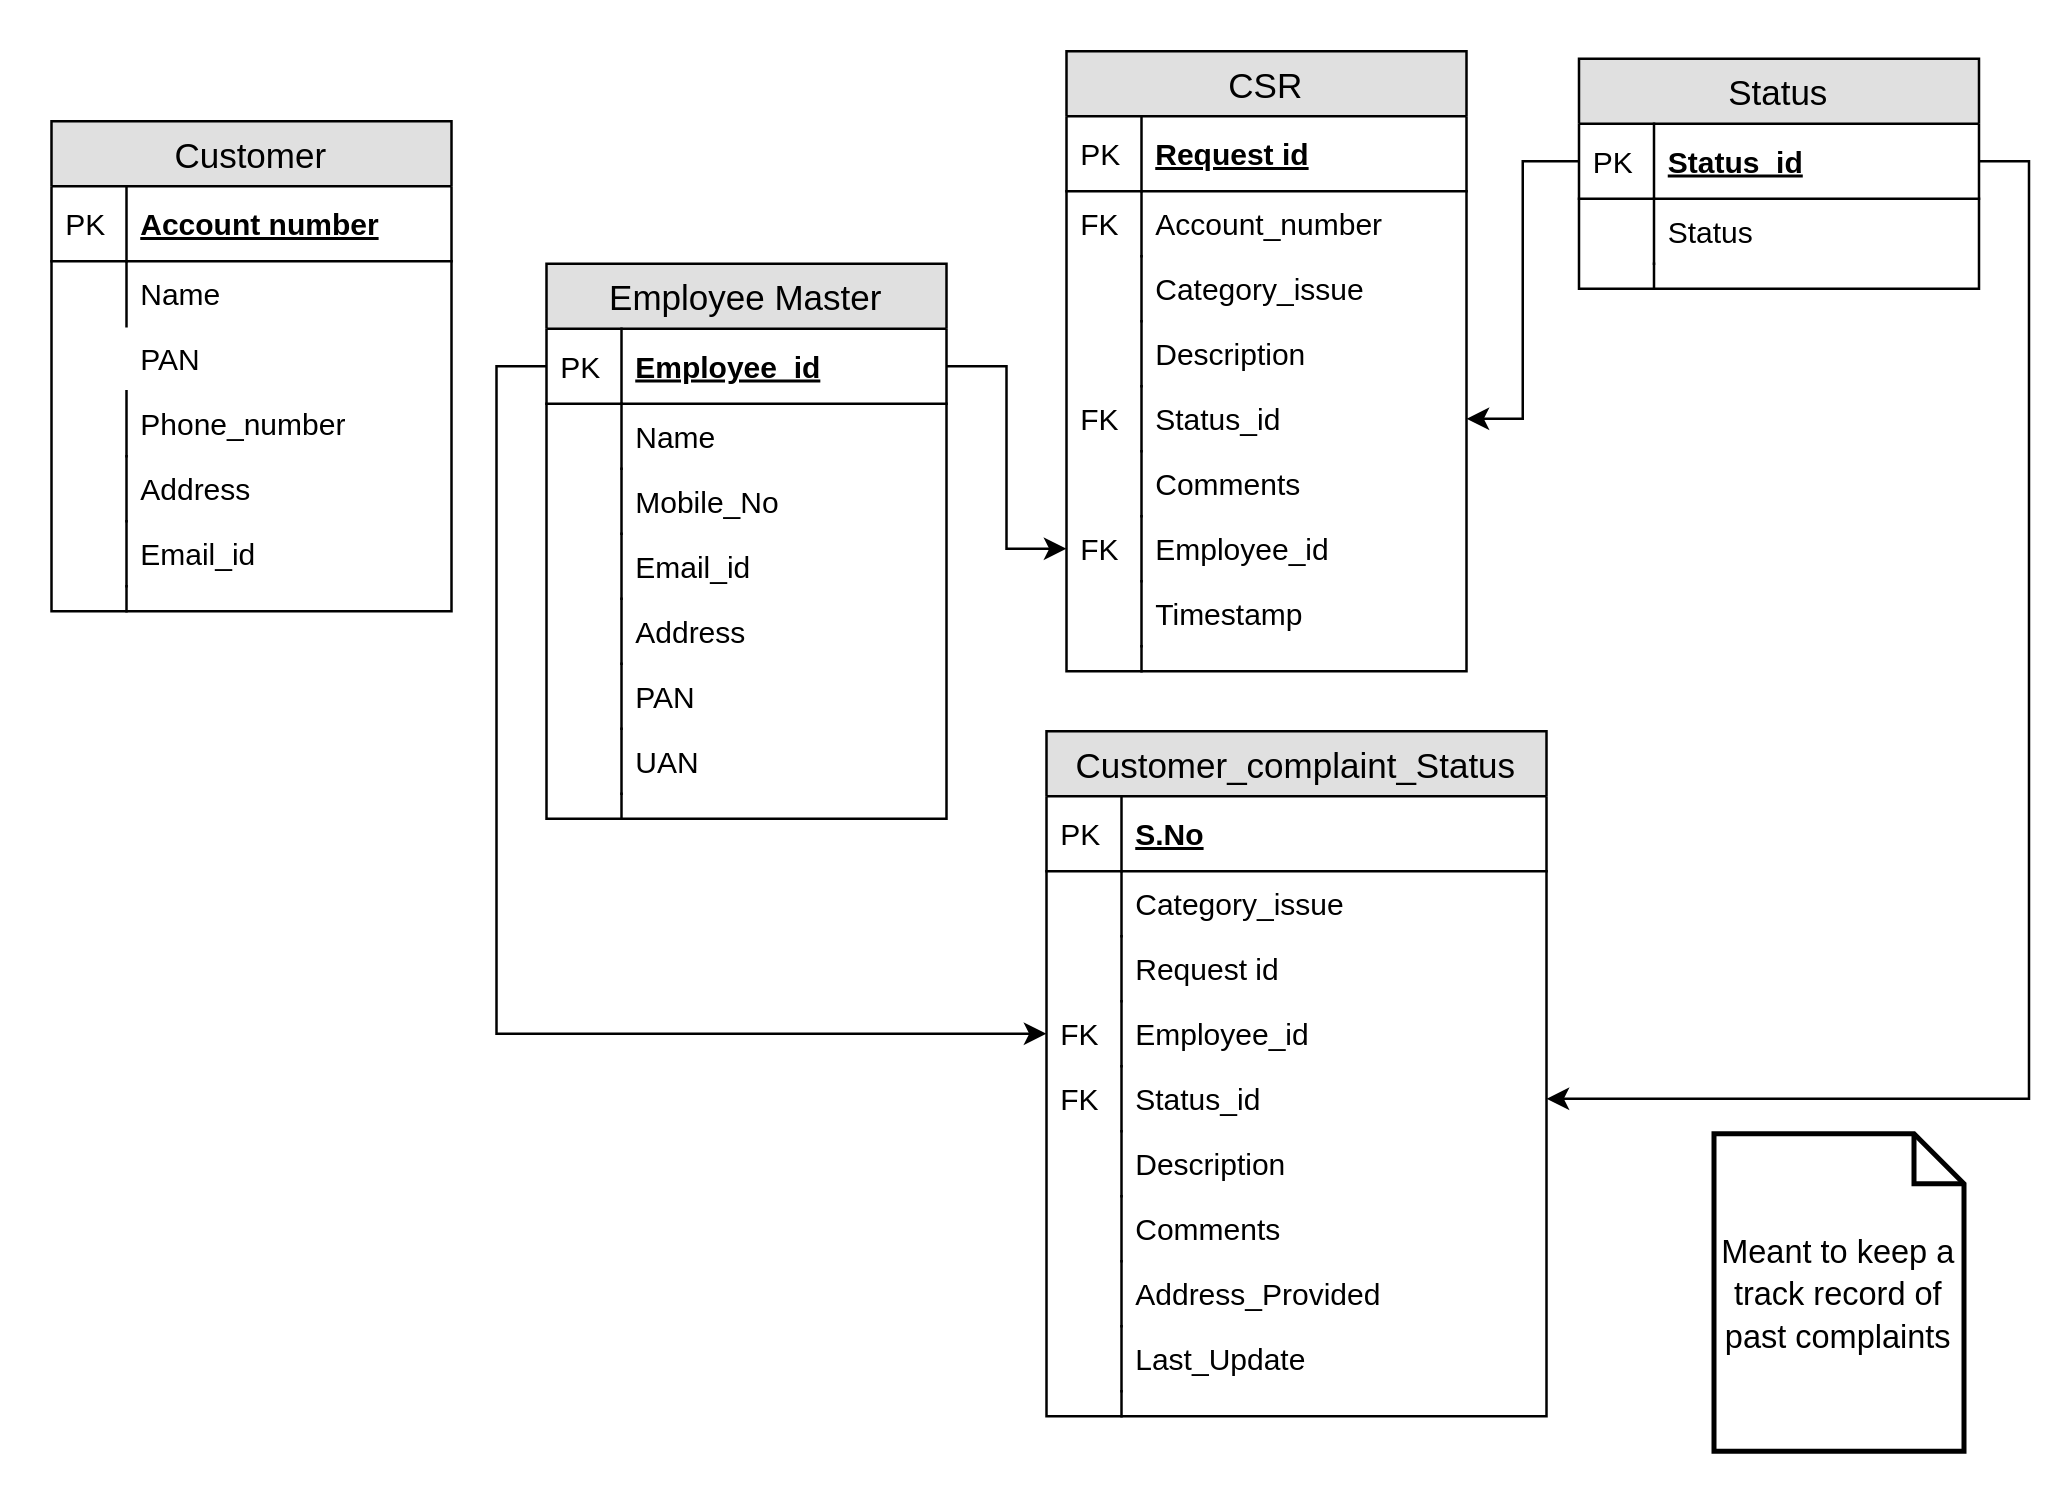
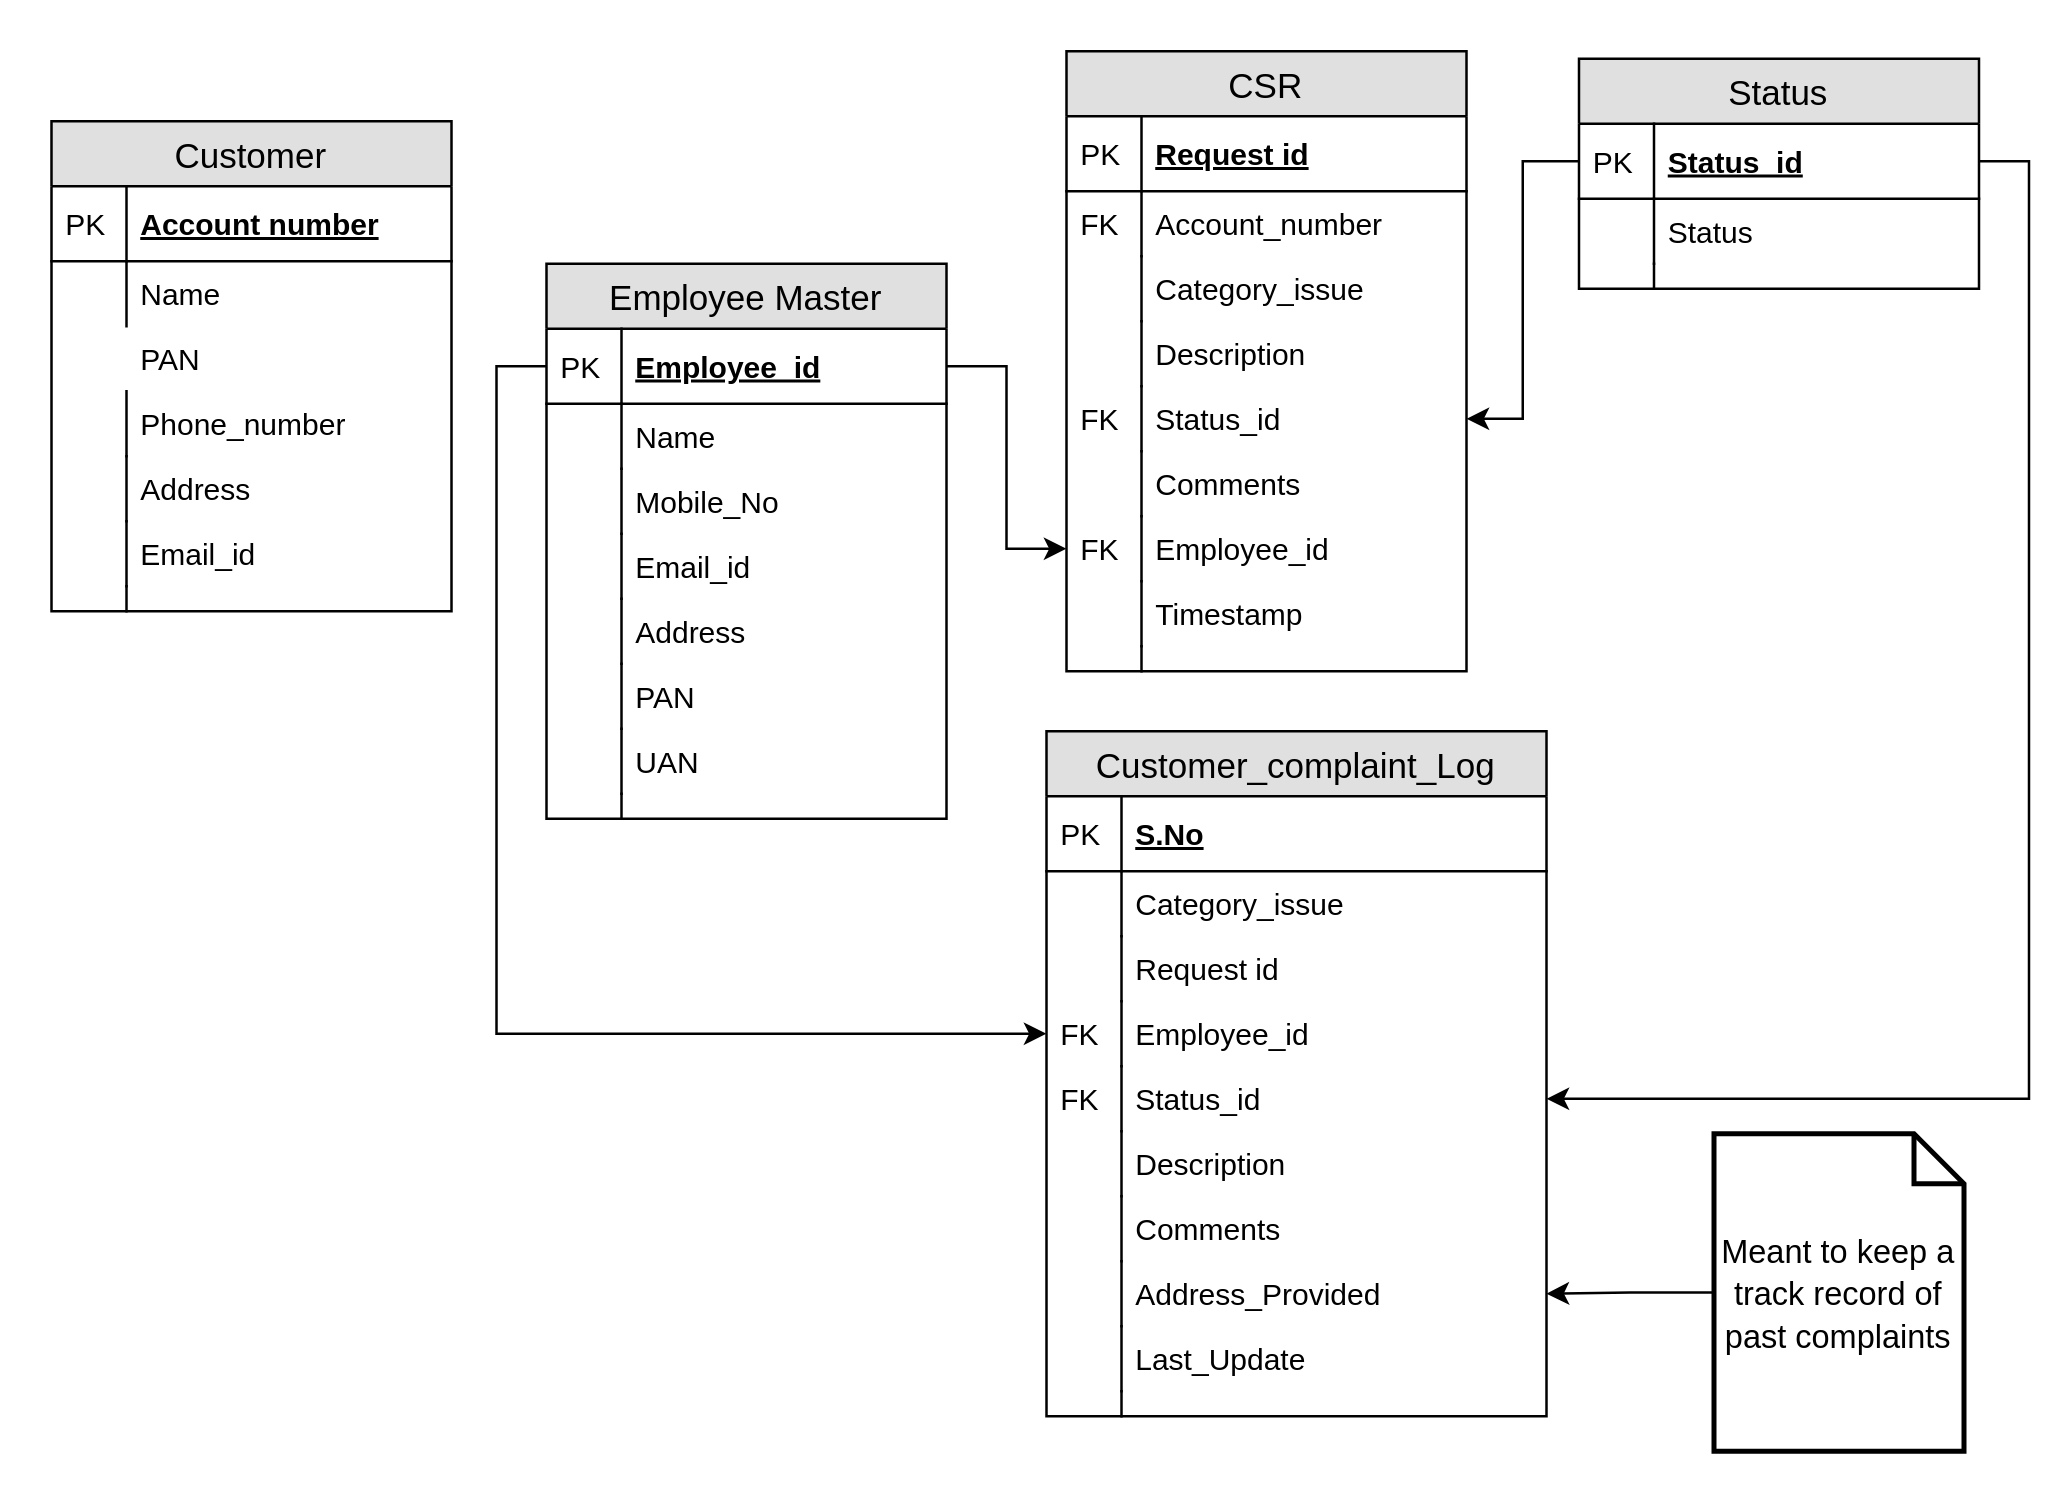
node "Customer_complaint_Status": label "Customer_complaint_Status" -> "Customer_complaint_Log"
edge "Meant to keep a track record of past complaints" -> "Address_Provided": added
